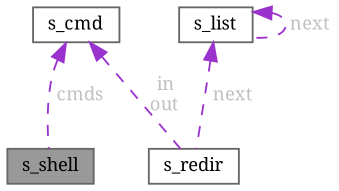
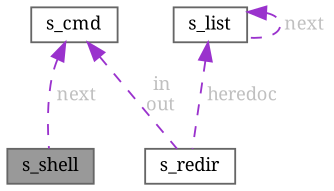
edge "s_shell" -> "s_cmd": label " cmds" -> " next"
edge "s_redir" -> "s_list": label " next" -> " heredoc"
